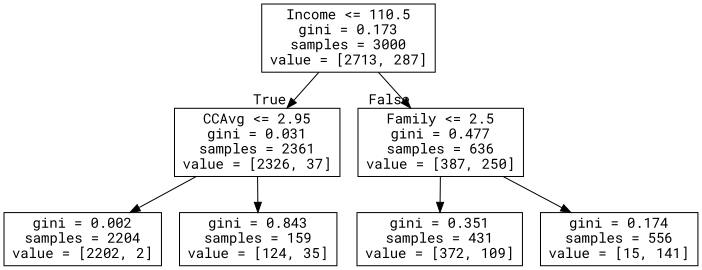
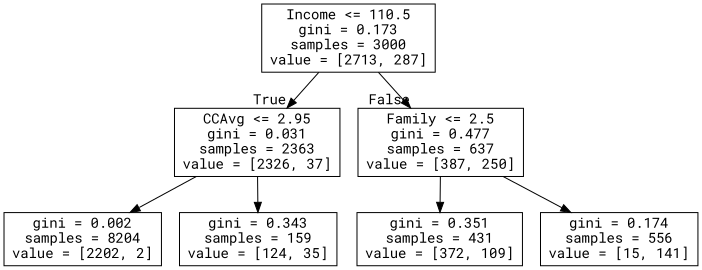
node "CCAvg <= 2.95 gini = 0.031 samples = 2361 value = [2326, 37]": label "CCAvg <= 2.95 gini = 0.031 samples = 2361 value = [2326, 37]" -> "CCAvg <= 2.95 gini = 0.031 samples = 2363 value = [2326, 37]"
node "Family <= 2.5 gini = 0.477 samples = 636 value = [387, 250]": label "Family <= 2.5 gini = 0.477 samples = 636 value = [387, 250]" -> "Family <= 2.5 gini = 0.477 samples = 637 value = [387, 250]"
node "gini = 0.002 samples = 2204 value = [2202, 2]": label "gini = 0.002 samples = 2204 value = [2202, 2]" -> "gini = 0.002 samples = 8204 value = [2202, 2]"
node "gini = 0.843 samples = 159 value = [124, 35]": label "gini = 0.843 samples = 159 value = [124, 35]" -> "gini = 0.343 samples = 159 value = [124, 35]"
